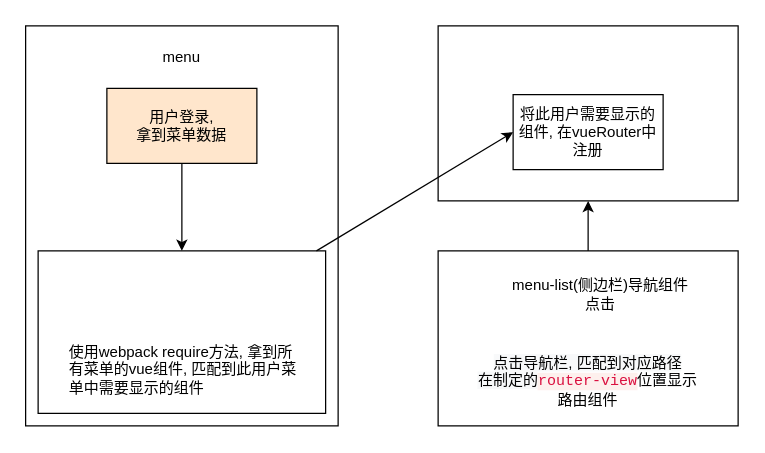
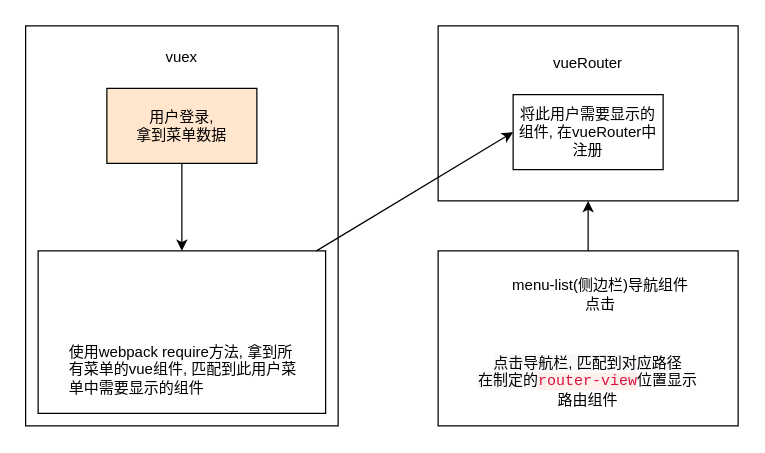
node "menu": label "menu" -> "vuex"
node "vueRouter": added
